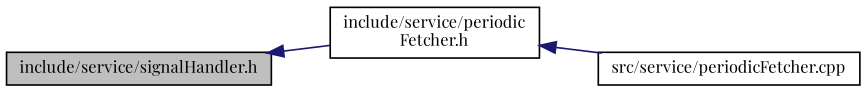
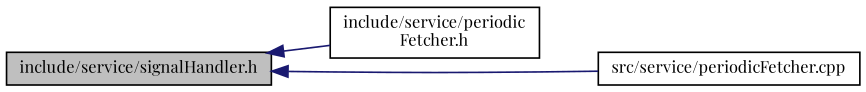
edge "src/service/periodicFetcher.cpp" -> "include/service/periodic Fetcher.h": now "src/service/periodicFetcher.cpp" -> "include/service/signalHandler.h"
